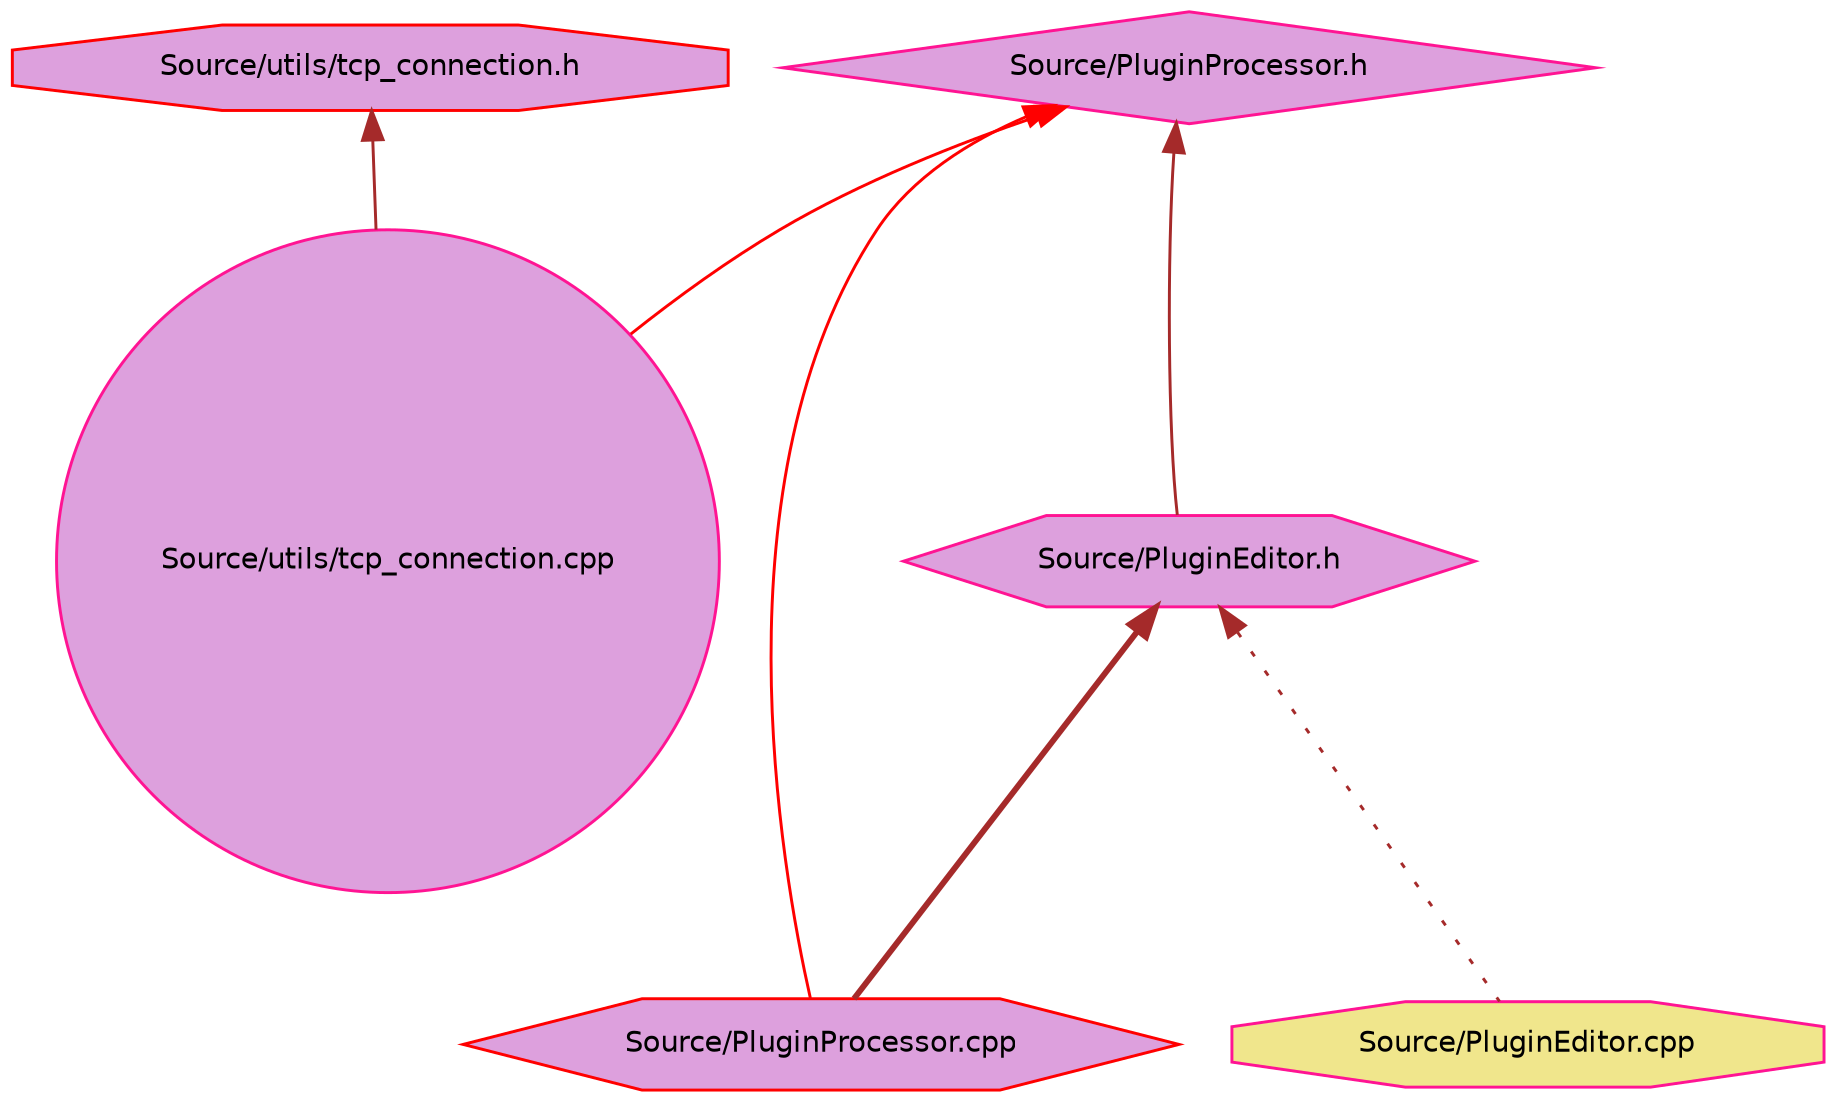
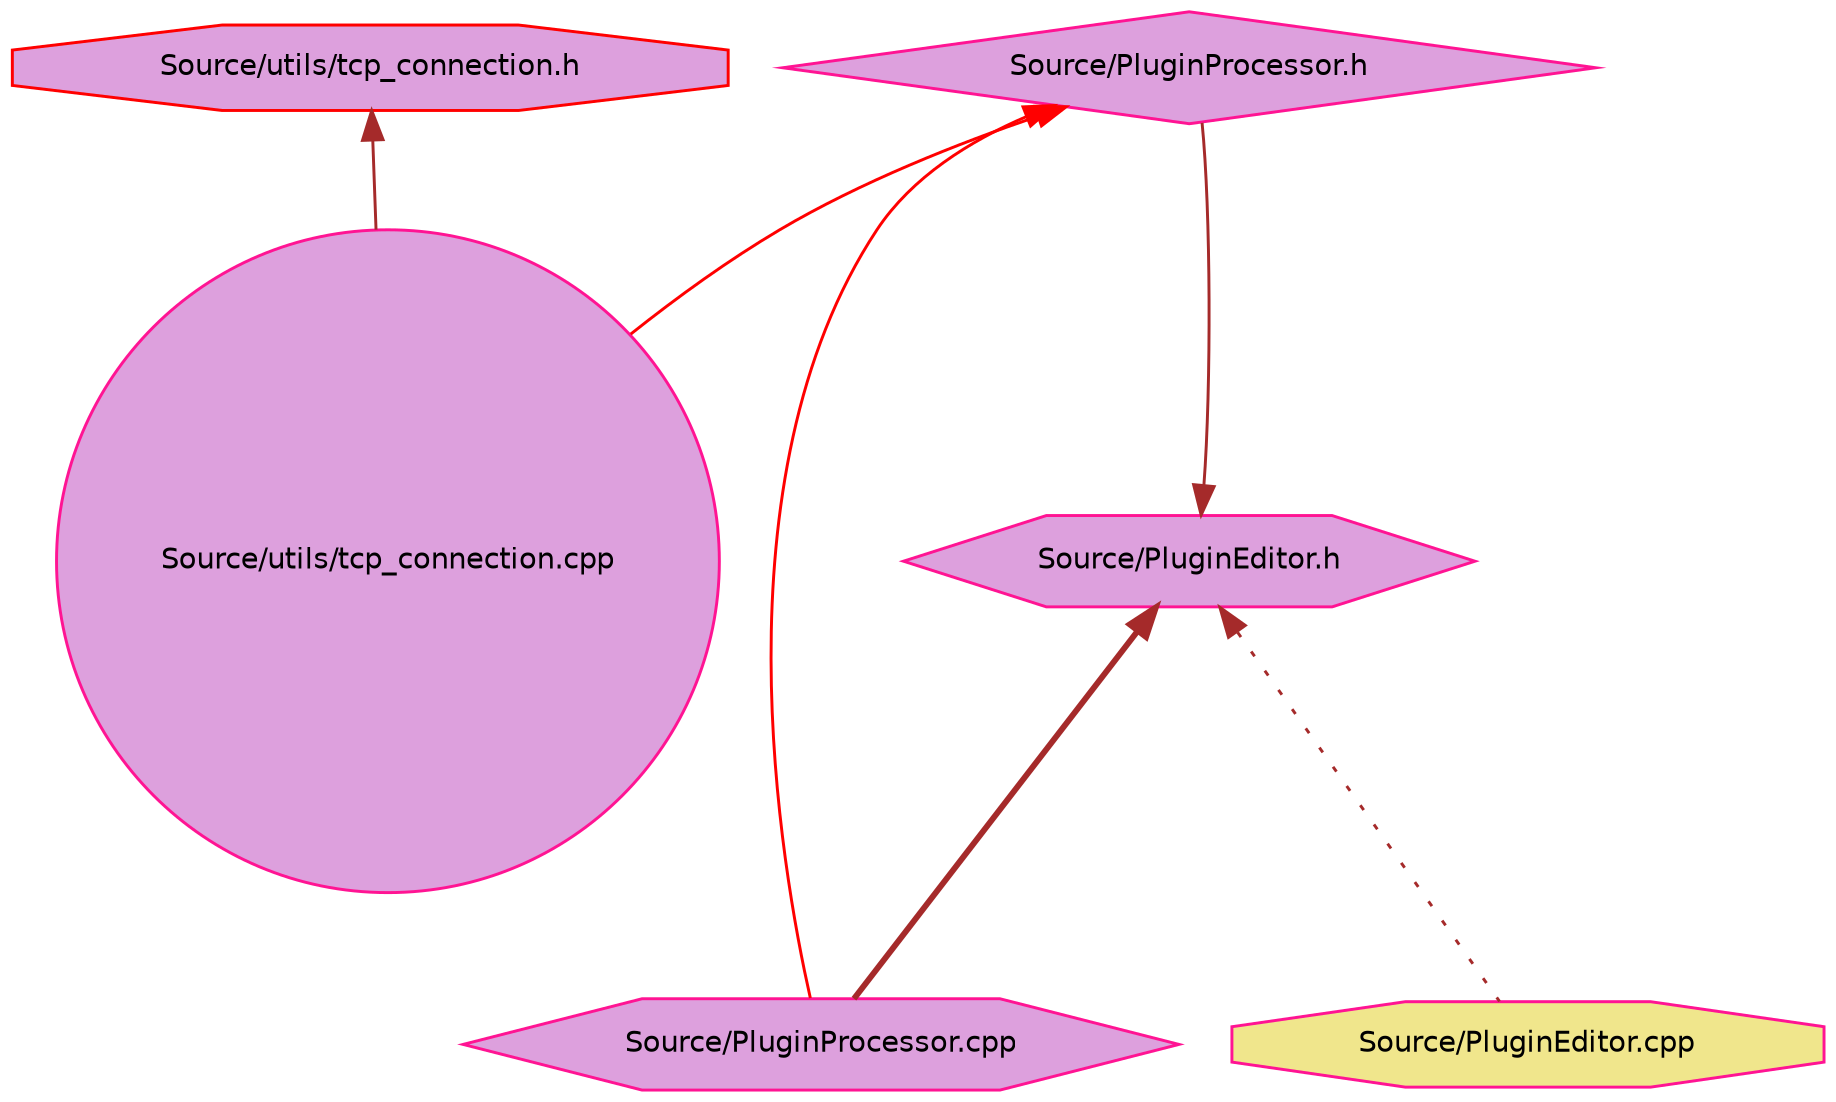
edge "Source/PluginEditor.h" -> "Source/PluginProcessor.h": reversed
node "Source/PluginProcessor.cpp": color red -> deeppink
